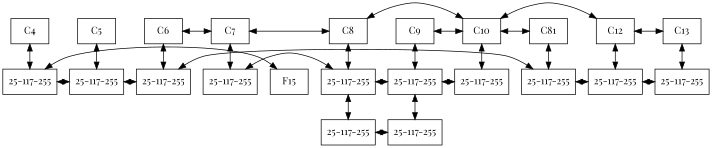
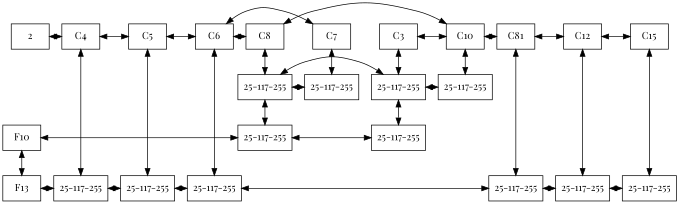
edge "C10" -- "C12": now "C81" -- "C12"
edge "C7" -- "C8": now "C6" -- "C8"
node "C9": label "C9" -> "C3"
node "C13": label "C13" -> "C15"
node "2": added
edge "C4" -- "C5": added
edge "C5" -- "C6": added
node "F15": label "F15" -> "F13"
node "F10": added
